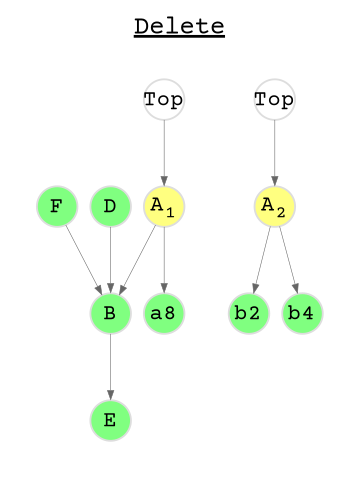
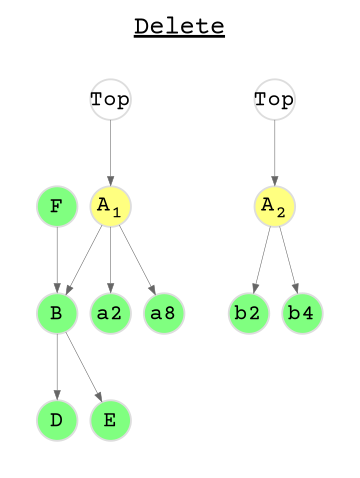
edge "D" -> "B": reversed
node "a2": added
